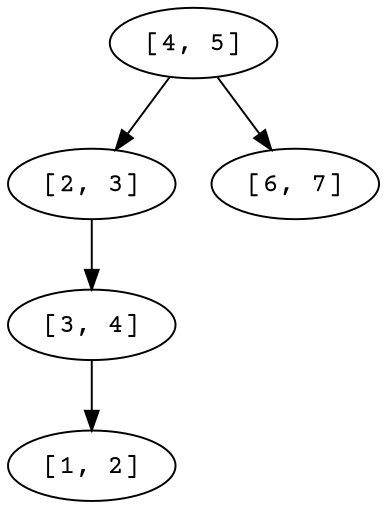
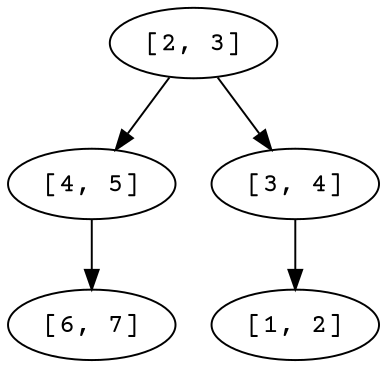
edge "[4, 5]" -> "[2, 3]": reversed
